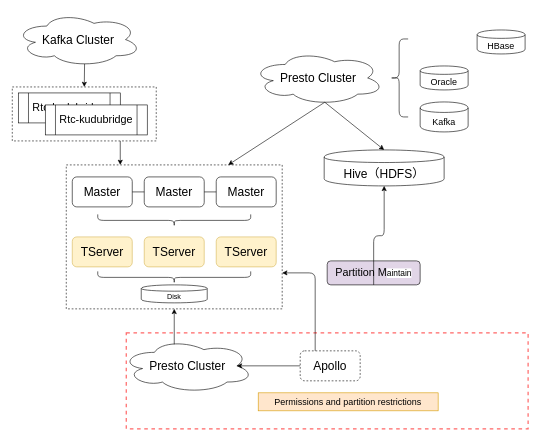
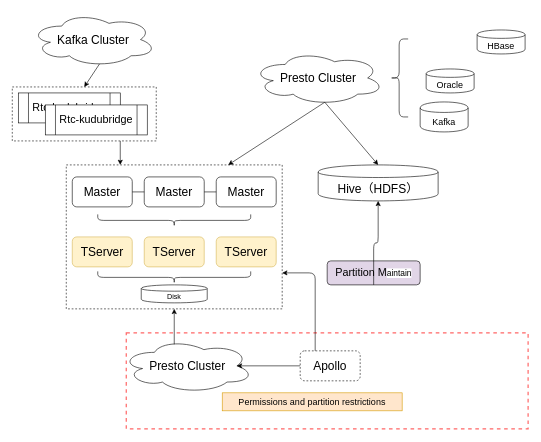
node "Kafka Cluster": moved (78, 39) -> (93, 39)
node "Oracle": moved (444, 78) -> (450, 81)
node "Hive（HDFS）": moved (384, 168) -> (378, 183)
node "Permissions and partition restrictions": moved (348, 402) -> (312, 402)
